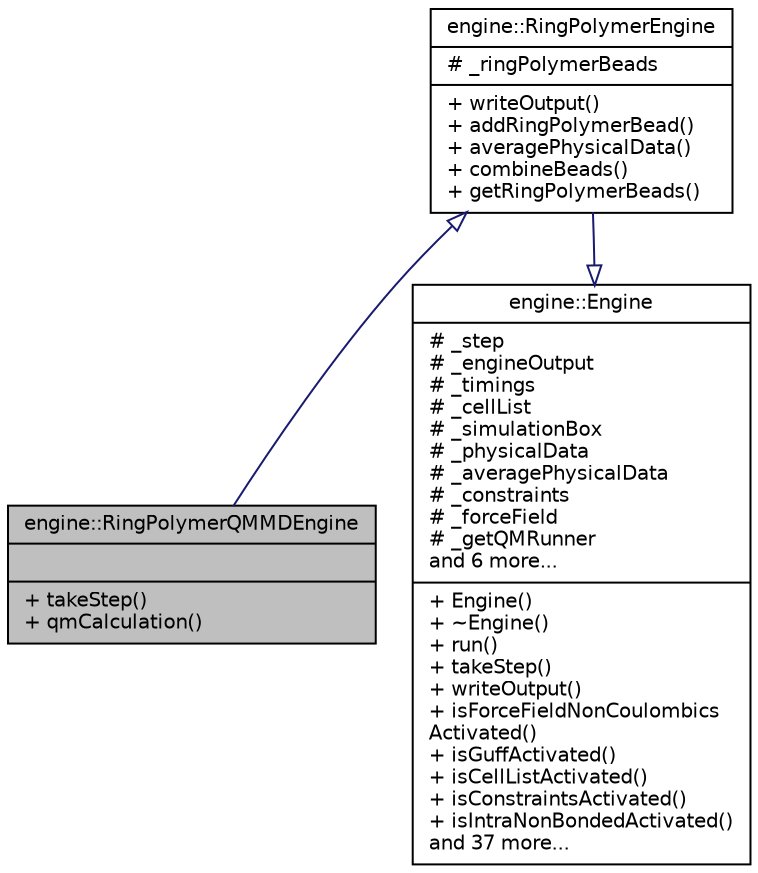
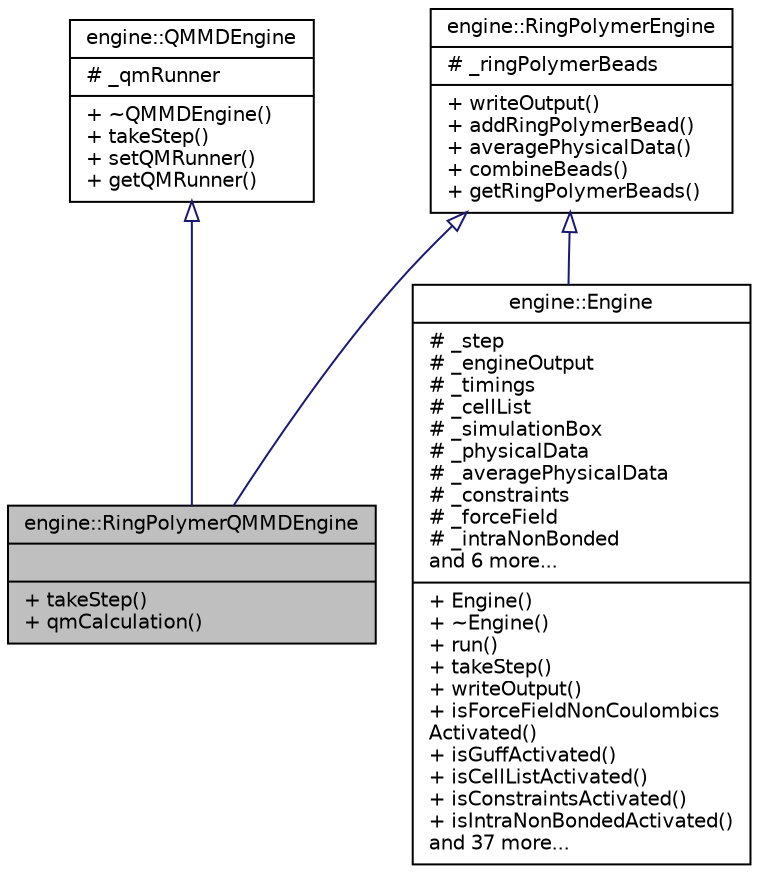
node "engine::QMMDEngine": added
edge "engine::RingPolymerEngine" -> "engine::Engine": reversed
node "engine::Engine": text "# _getQMRunner" -> "# _intraNonBonded"
